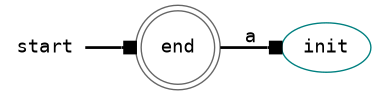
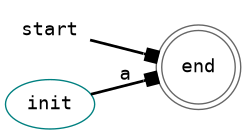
edge "end" -> "init": reversed
